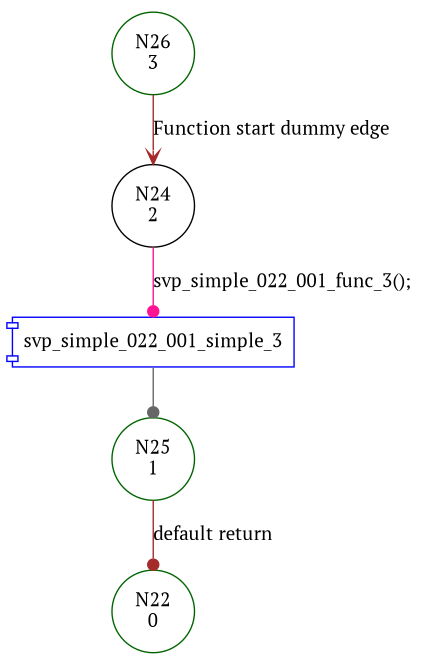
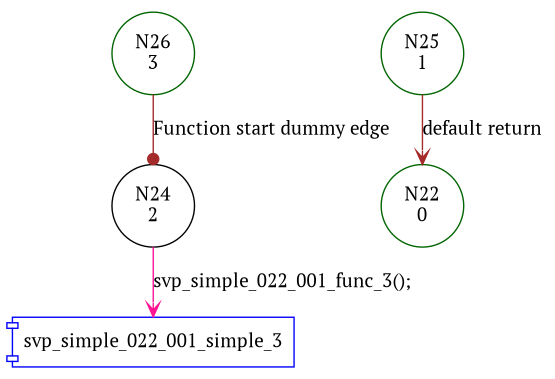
edge "N26 3" -> "N24 2": arrowhead vee -> dot
edge "N24 2" -> "svp_simple_022_001_simple_3": arrowhead dot -> vee
edge "svp_simple_022_001_simple_3" -> "N25 1": removed
edge "N25 1" -> "N22 0": arrowhead dot -> vee
